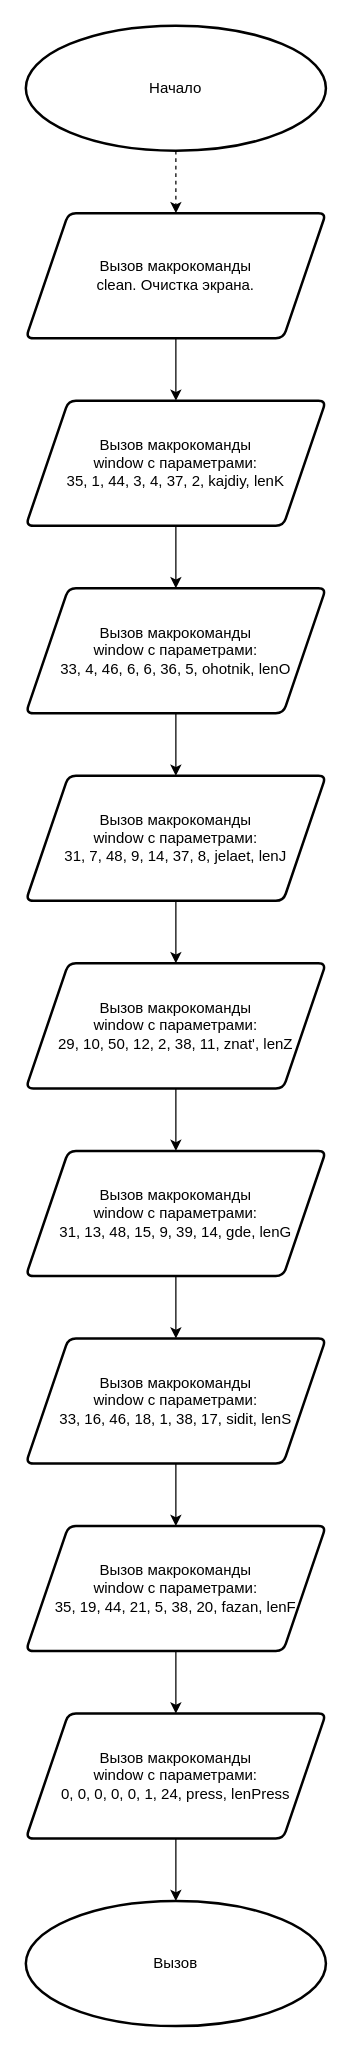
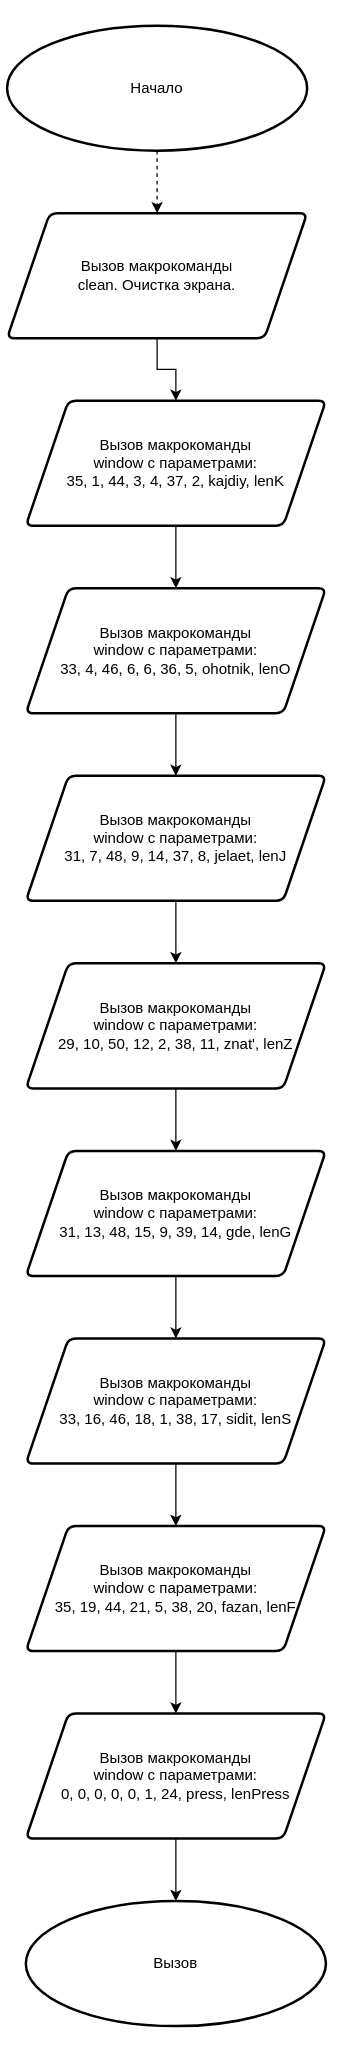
node "Начало": moved (176, 88) -> (157, 88)
node "Вызов макрокоманды clean. Очистка экрана.": moved (176, 276) -> (157, 276)
